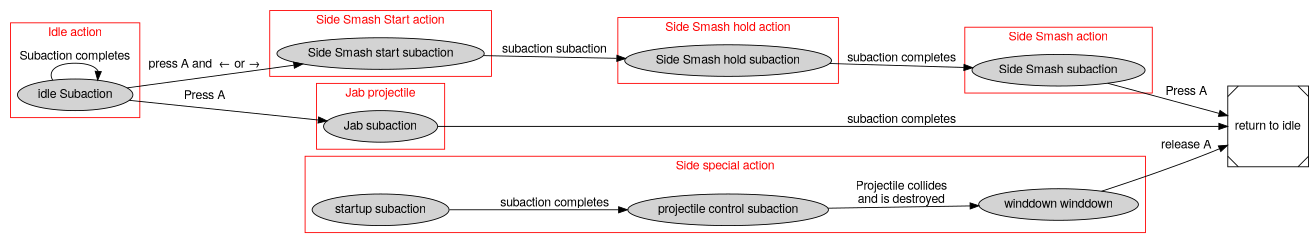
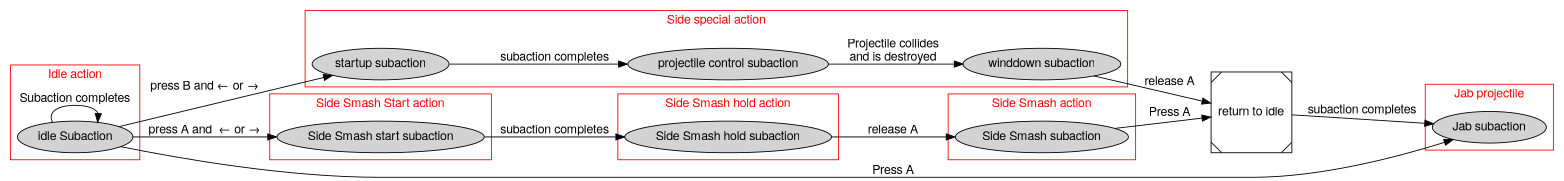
edge "Side Smash start subaction" -> "Side Smash hold subaction": label "subaction subaction" -> "subaction completes"
edge "Side Smash hold subaction" -> "Side Smash subaction": label "subaction completes" -> "release A"
edge "idle Subaction" -> "startup subaction": added, label "press B and ← or →"
edge "Jab subaction" -> "return to idle": reversed
node "winddown winddown": label "winddown winddown" -> "winddown subaction"
